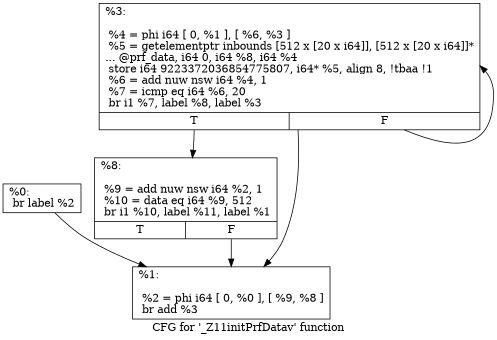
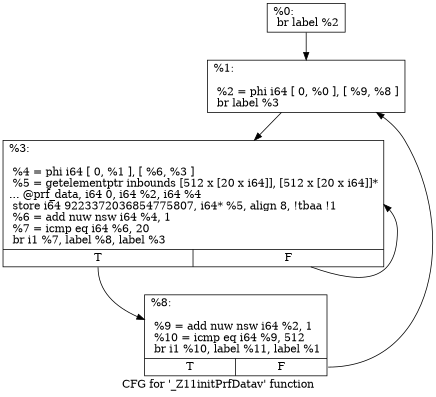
node "%3:": text "... @prf_data, i64 0, i64 %8, i64 %4" -> "... @prf_data, i64 0, i64 %2, i64 %4"
edge "%3:" -> "%1:": reversed
node "%8:": text "%10 = data eq i64 %9, 512" -> "%10 = icmp eq i64 %9, 512"
node "%1:": text "br add %3" -> "br label %3"
